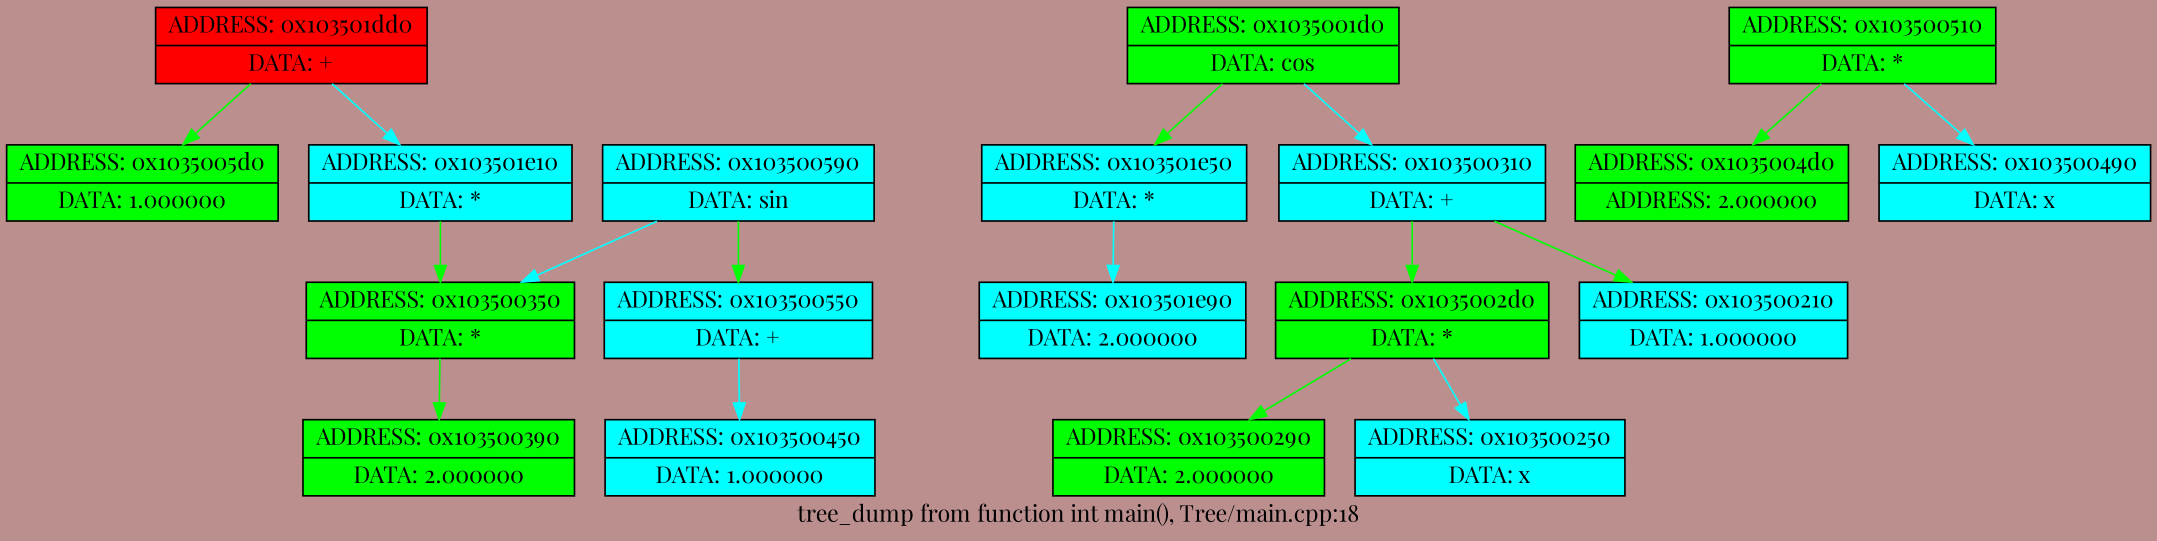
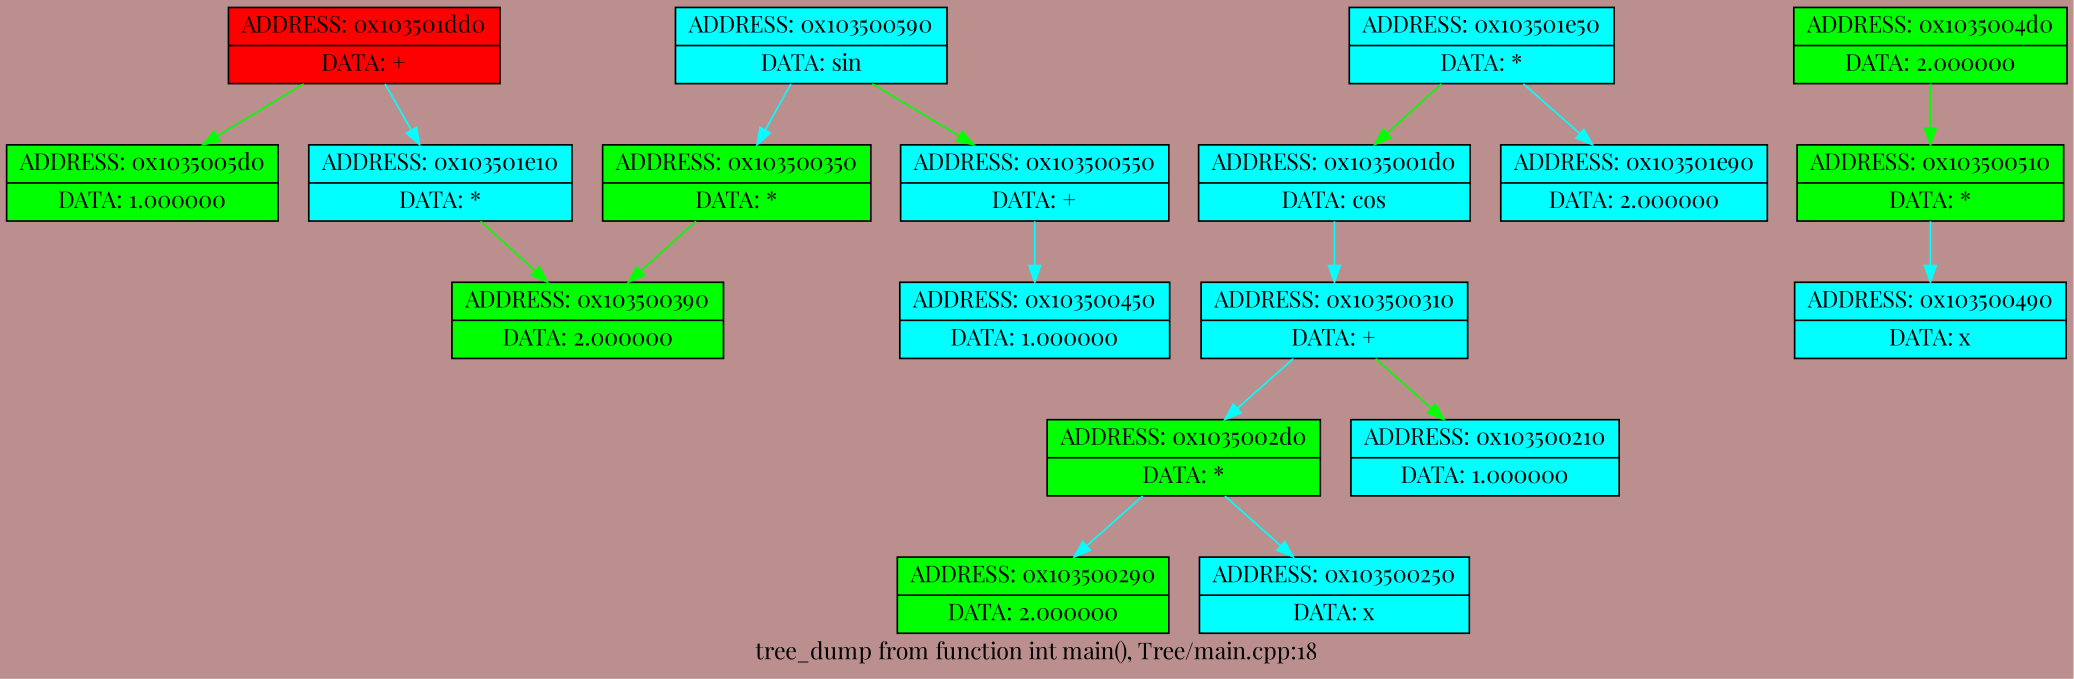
node "ADDRESS: 0x1035001d0": fillcolor lime -> aqua
edge "ADDRESS: 0x1035001d0" -> "ADDRESS: 0x103501e50": reversed
edge "ADDRESS: 0x103500510" -> "ADDRESS: 0x1035004d0": reversed
node "ADDRESS: 0x1035004d0": text "ADDRESS: 2.000000" -> "DATA: 2.000000"
edge "ADDRESS: 0x103501e10" -> "ADDRESS: 0x103500350": now "ADDRESS: 0x103501e10" -> "ADDRESS: 0x103500390"
edge "ADDRESS: 0x103500310" -> "ADDRESS: 0x1035002d0": color lime -> aqua
edge "ADDRESS: 0x1035002d0" -> "ADDRESS: 0x103500290": color lime -> aqua
